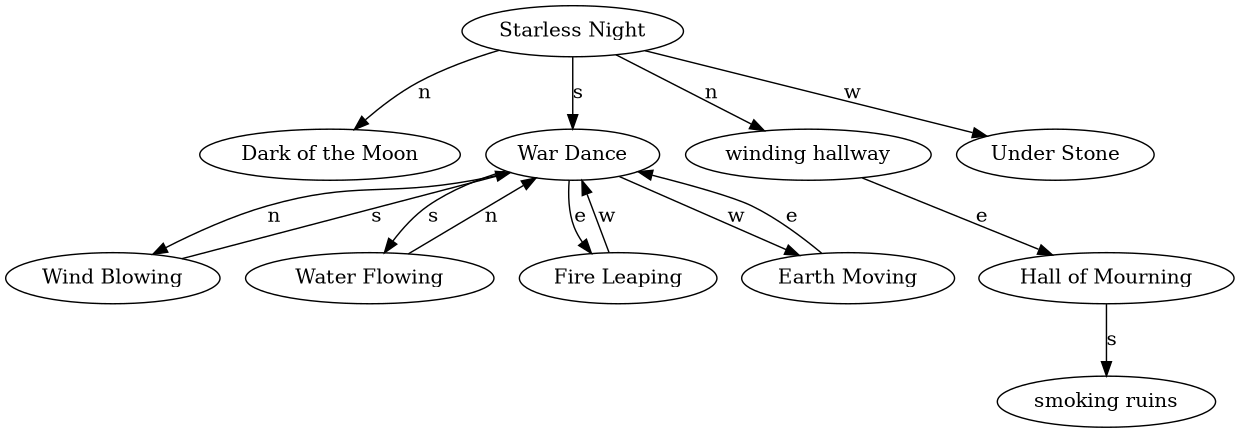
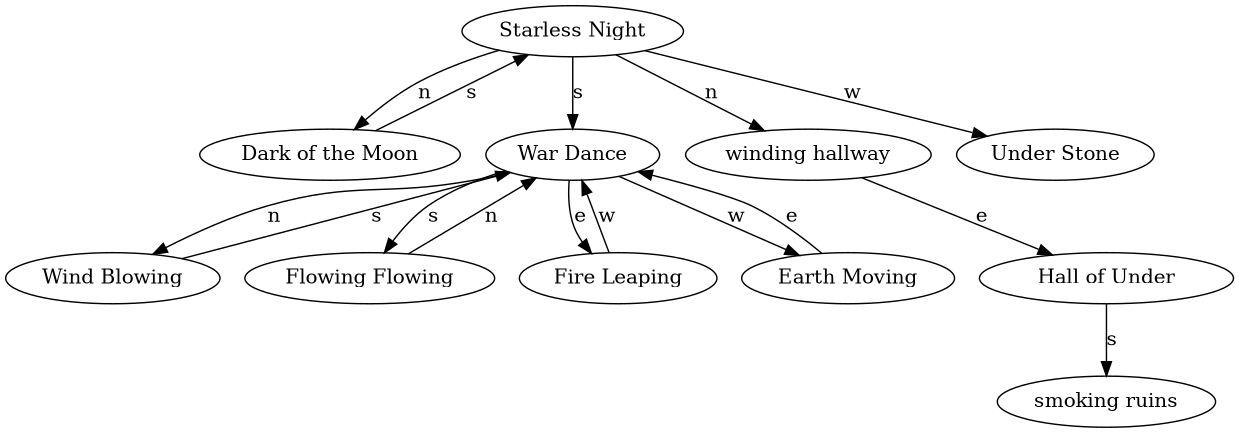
edge "Dark of the Moon" -> "Starless Night": added, label "s"
node "Water Flowing": label "Water Flowing" -> "Flowing Flowing"
node "Hall of Mourning": label "Hall of Mourning" -> "Hall of Under"
